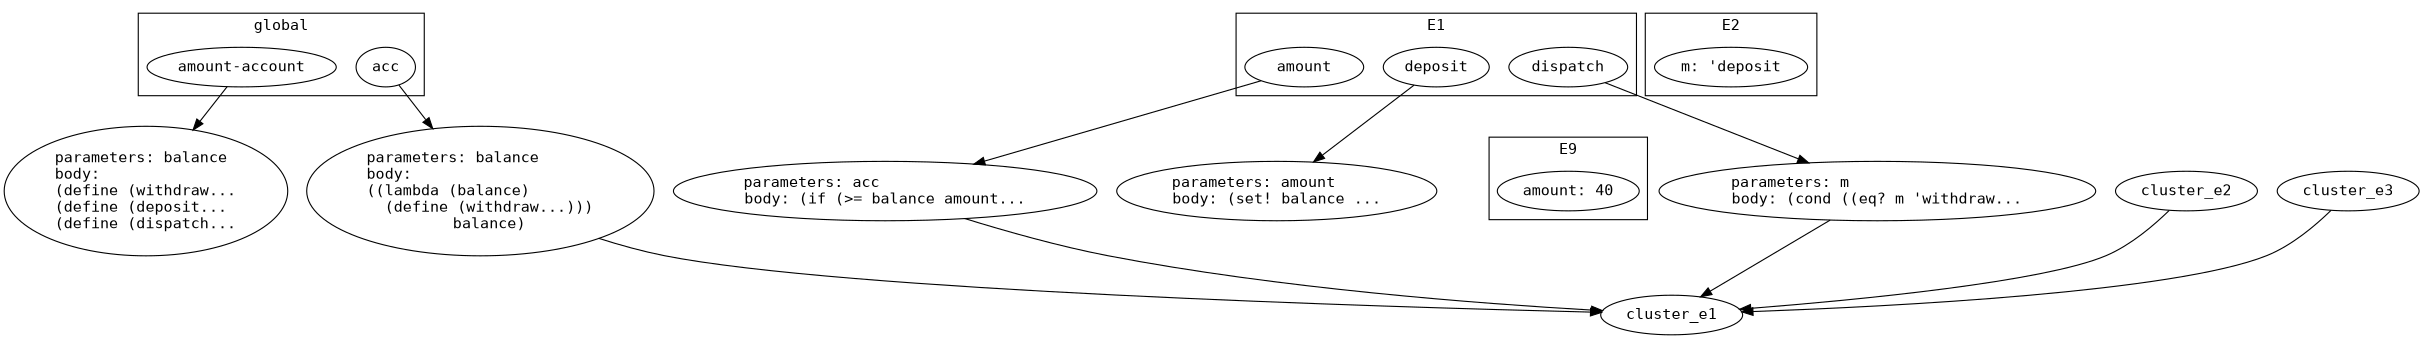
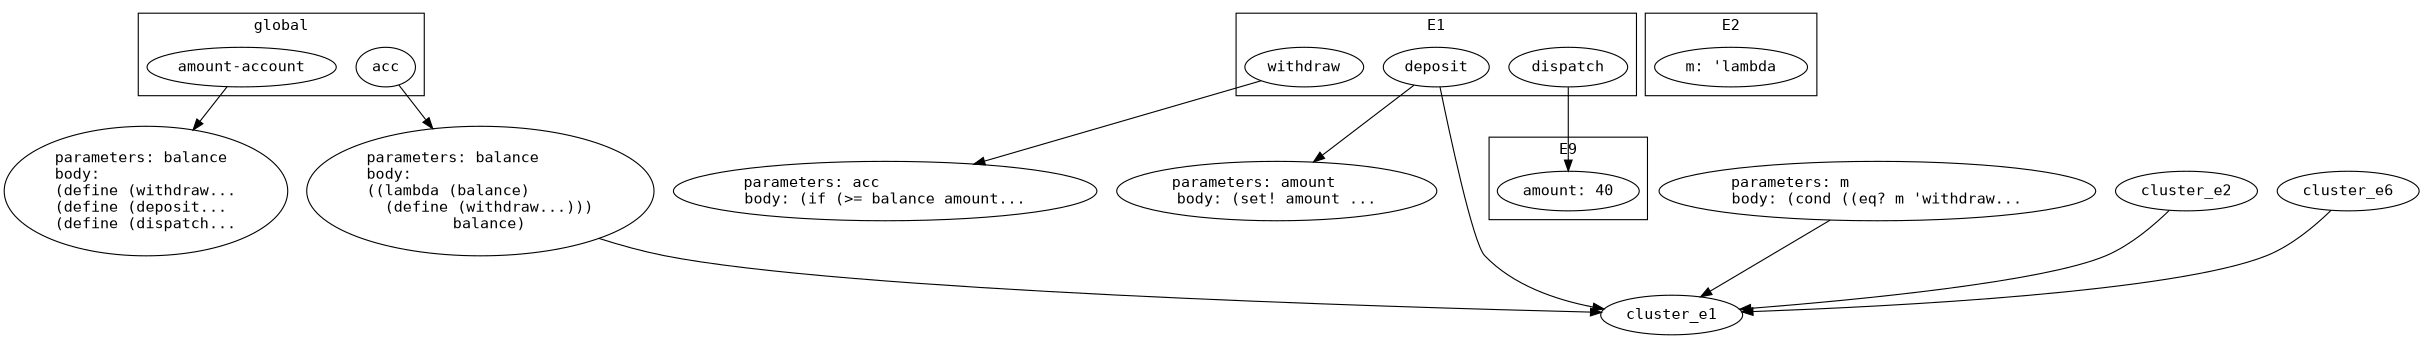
node "amount": label "amount" -> "withdraw"
node "m: 'deposit": label "m: 'deposit" -> "m: 'lambda"
edge "dispatch" -> "parameters: m body: (cond ((eq? m 'withdraw...": now "dispatch" -> "amount: 40"
node "parameters: amount body: (set! balance ...": label "parameters: amount body: (set! balance ..." -> "parameters: amount body: (set! amount ..."
node "cluster_e3": label "cluster_e3" -> "cluster_e6"
edge "parameters: acc body: (if (>= balance amount..." -> "cluster_e1": now "deposit" -> "cluster_e1"
